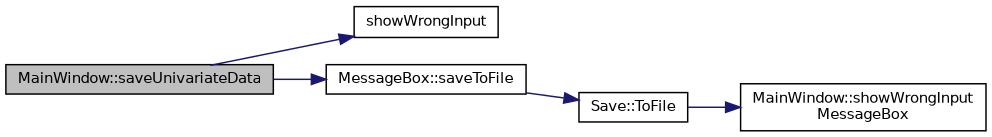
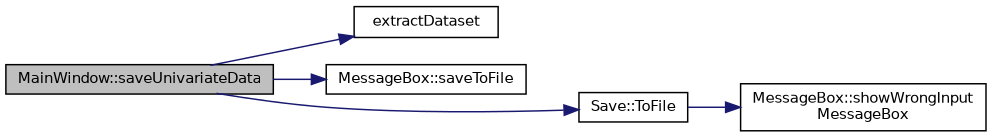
node "showWrongInput": label "showWrongInput" -> "extractDataset"
edge "MessageBox::saveToFile" -> "Save::ToFile": now "MainWindow::saveUnivariateData" -> "Save::ToFile"
node "MainWindow::showWrongInput MessageBox": label "MainWindow::showWrongInput MessageBox" -> "MessageBox::showWrongInput MessageBox"
